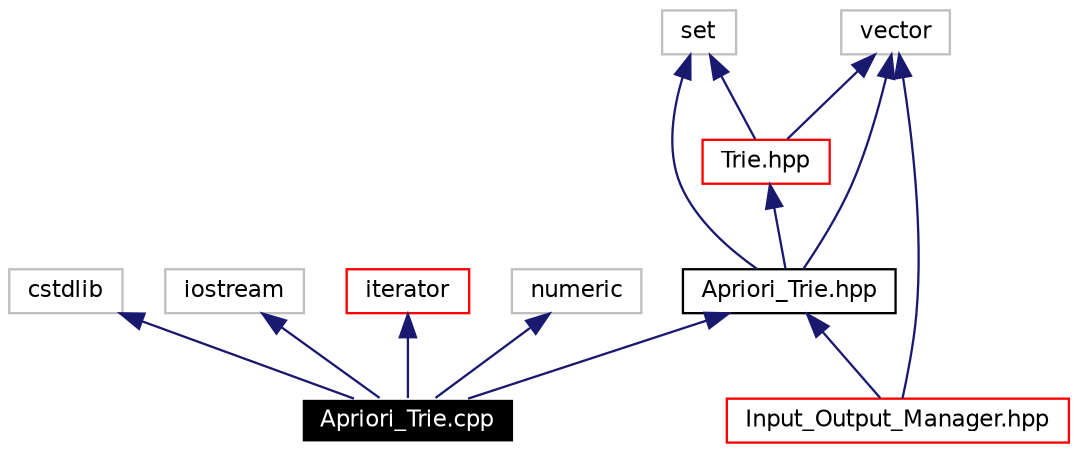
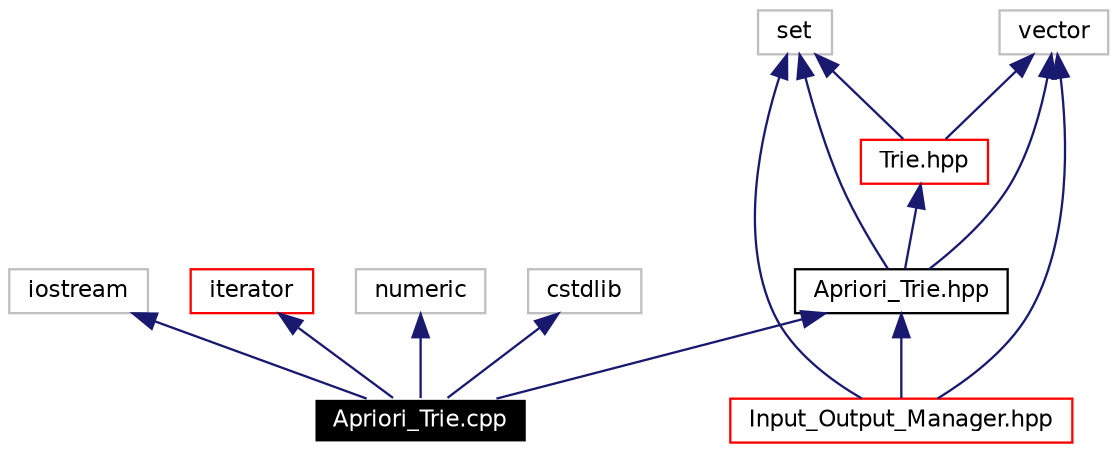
edge "Input_Output_Manager.hpp" -> "set": added
